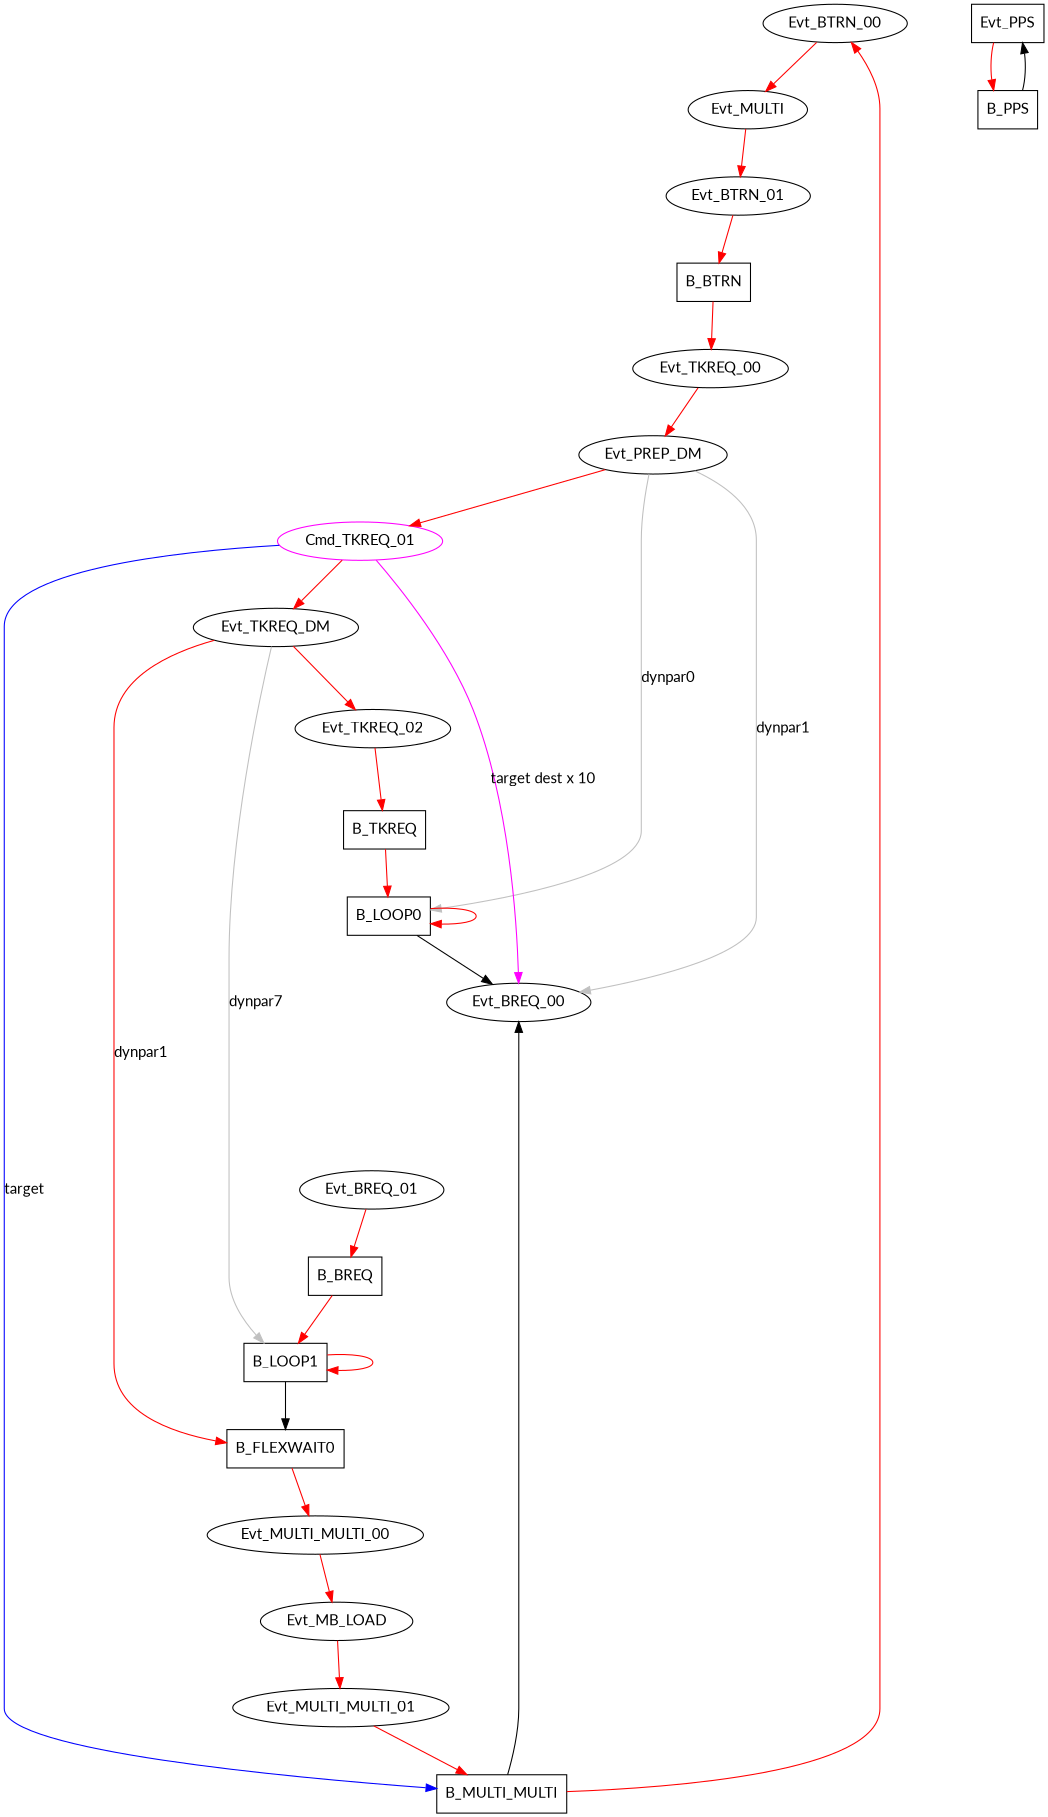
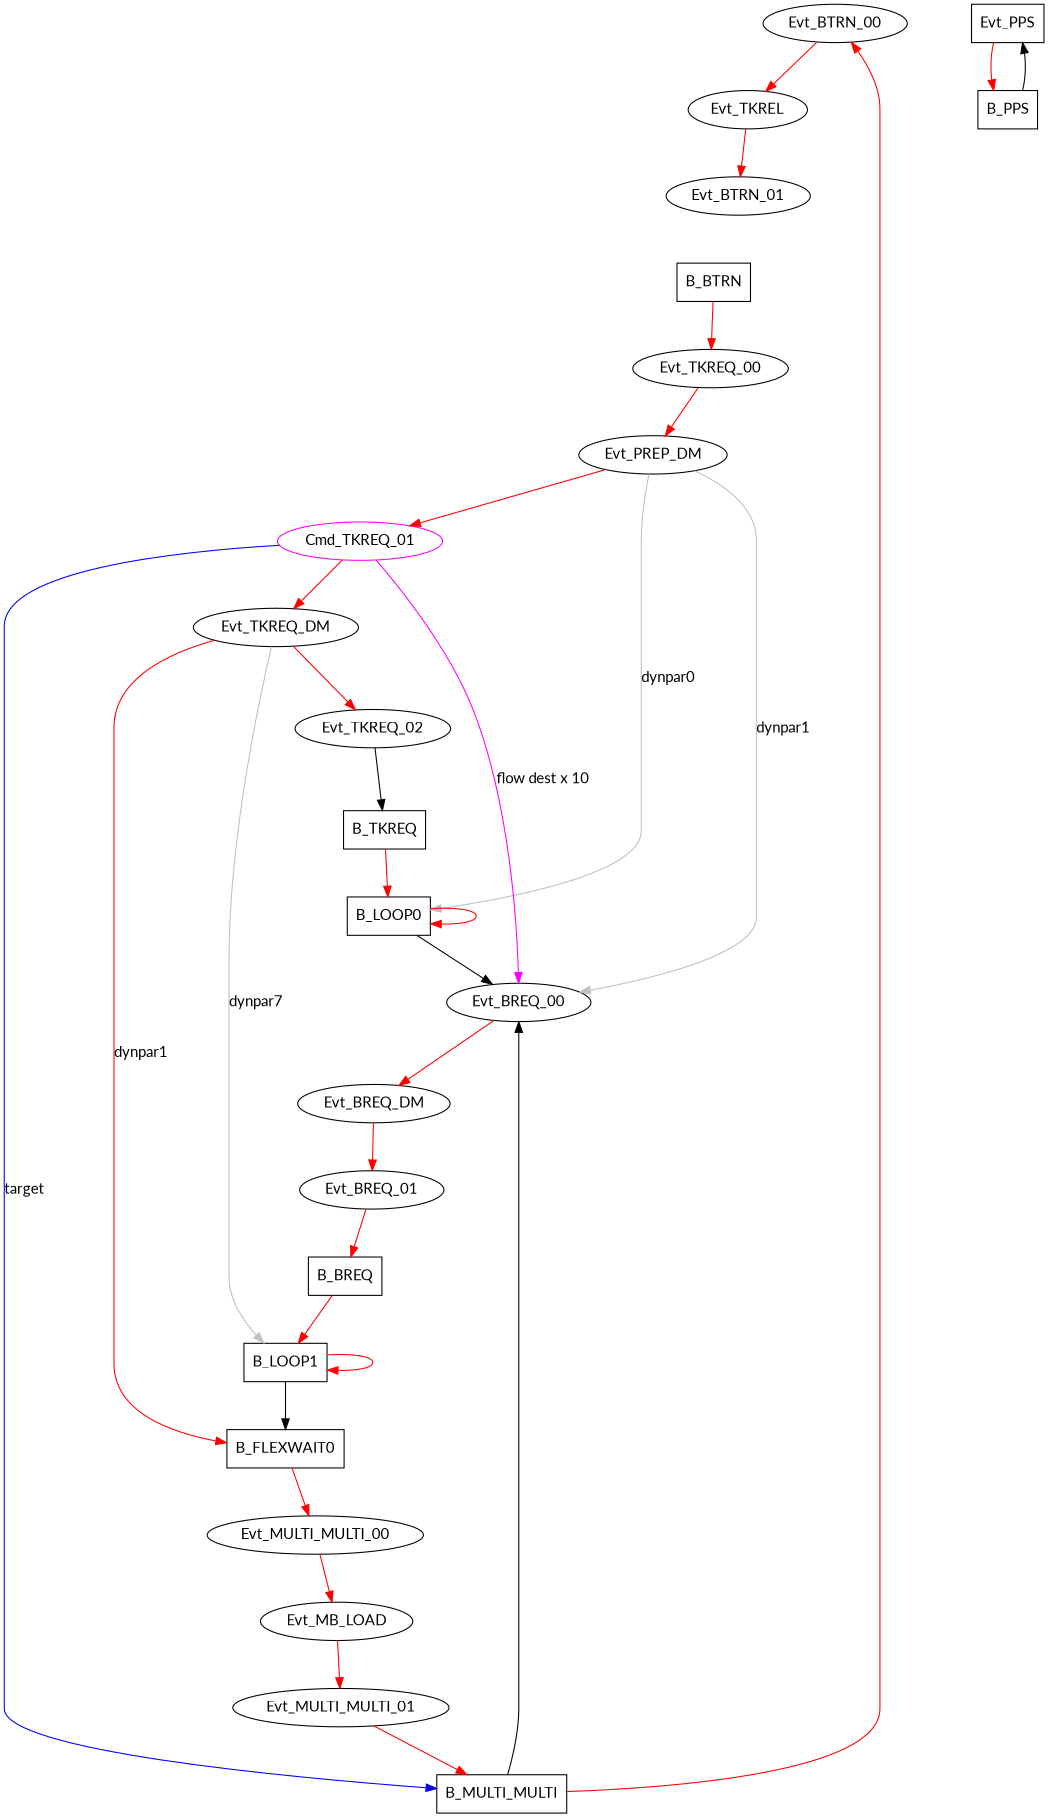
node "Evt_MULTI": label "Evt_MULTI" -> "Evt_TKREL"
edge "Evt_BTRN_01" -> "B_BTRN": removed
edge "Evt_TKREQ_02" -> "B_TKREQ": color red -> black
edge "Cmd_TKREQ_01" -> "Evt_BREQ_00": label "target dest x 10" -> "flow dest x 10"
node "Evt_BREQ_DM": added
